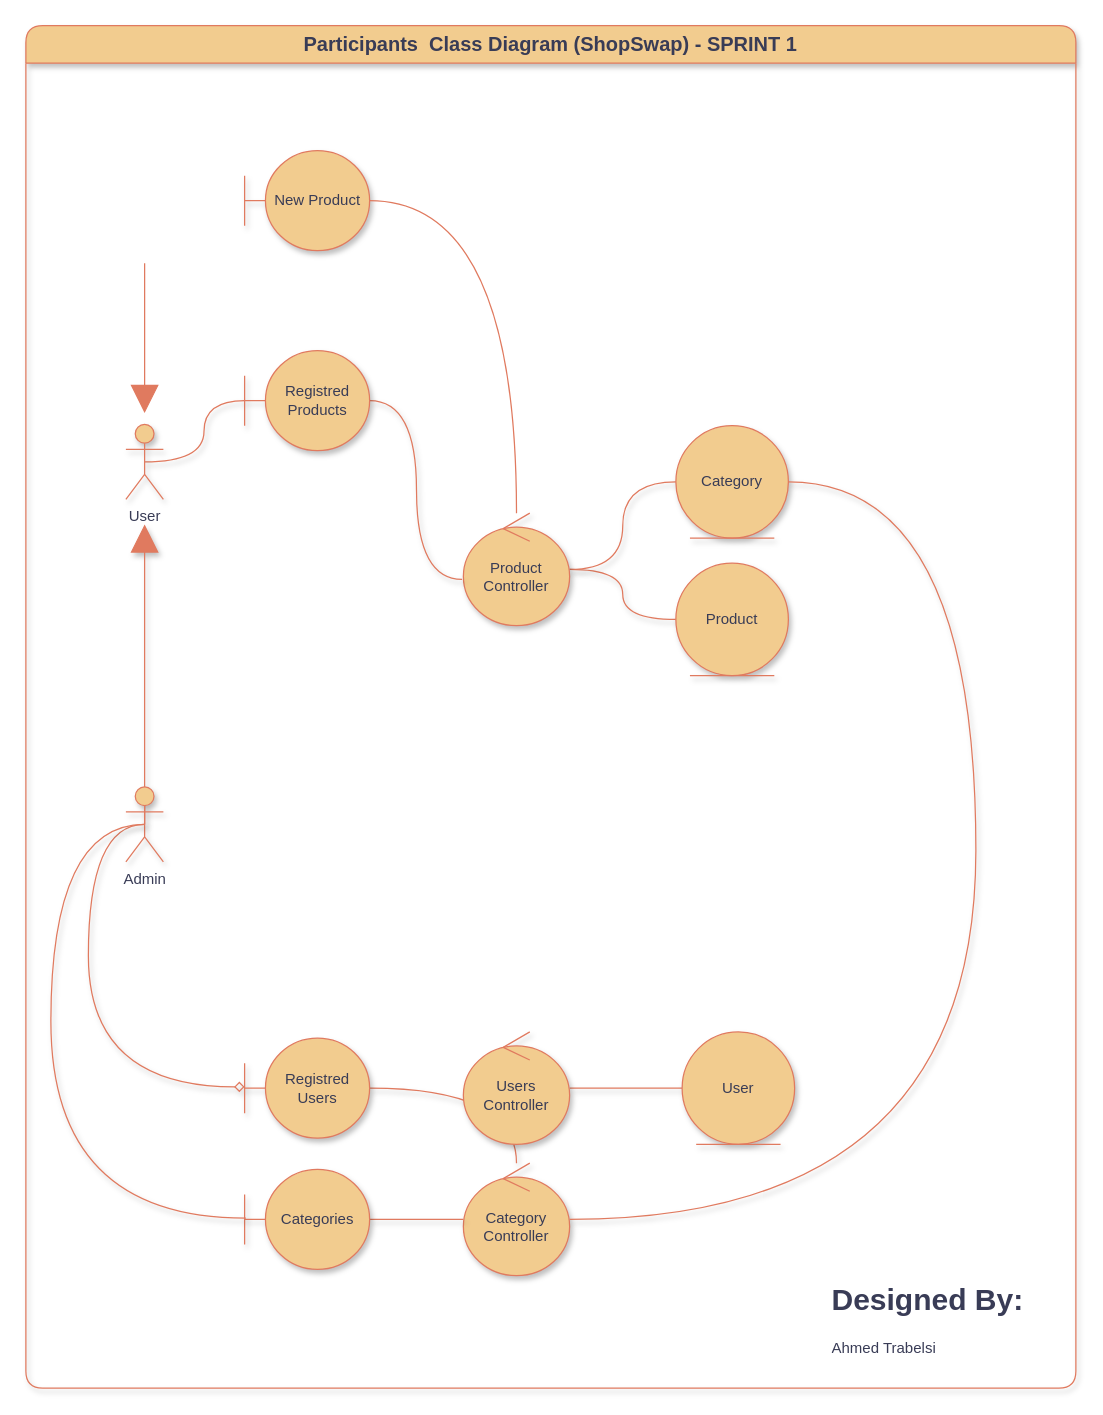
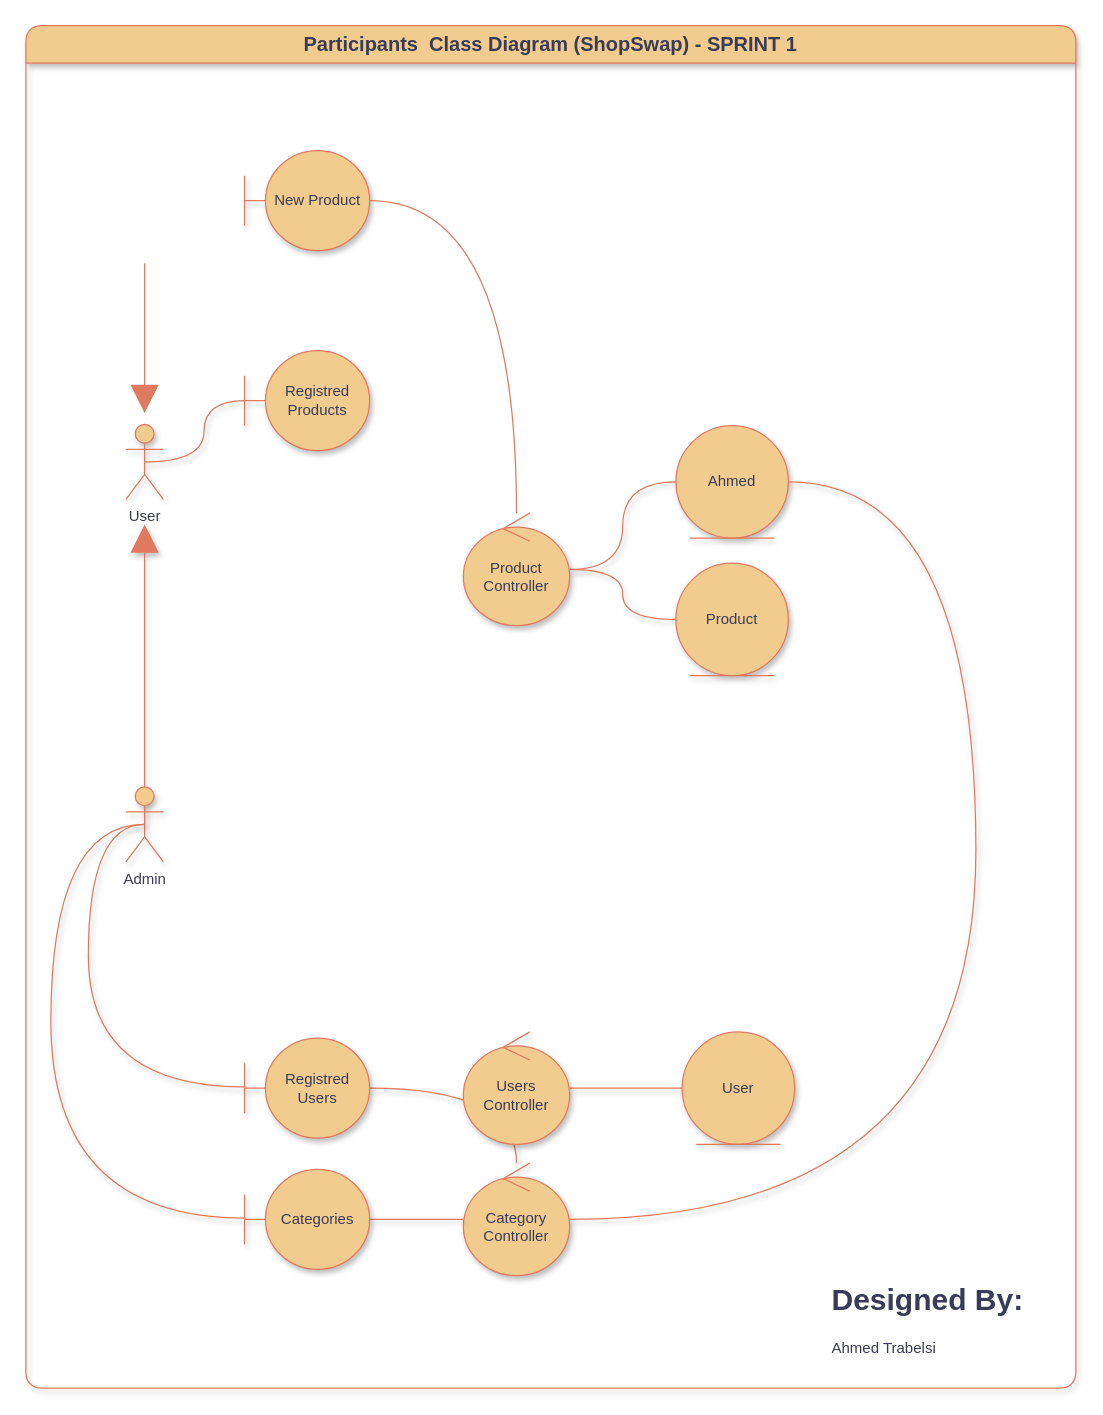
node "Category": label "Category" -> "Ahmed"
edge "Registred Products" -- "Product Controller": removed
edge "Admin" -> "Registred Users": arrowhead diamond -> none
